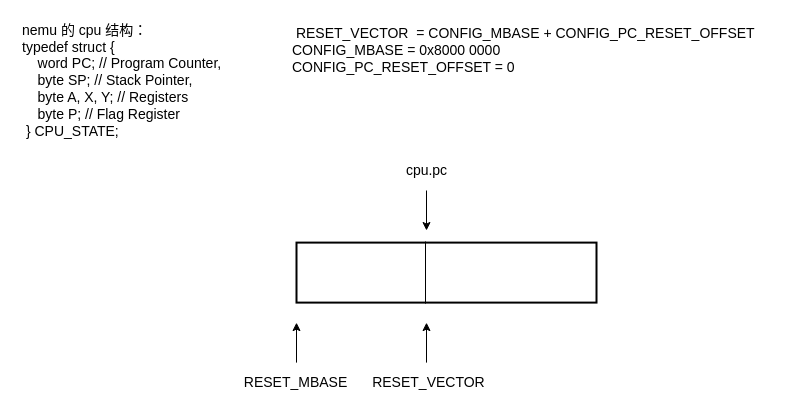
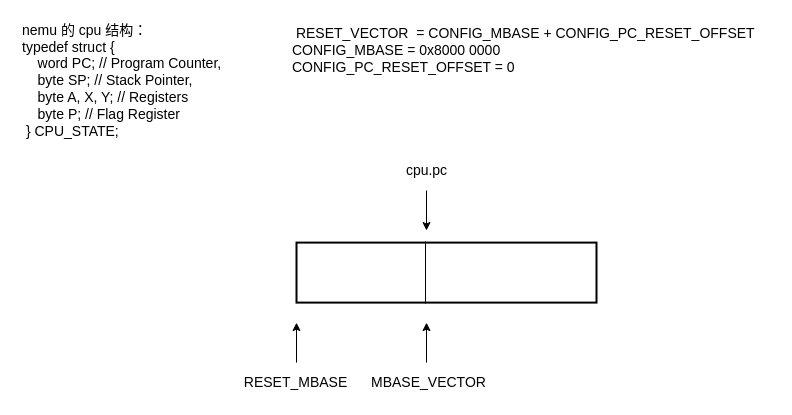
node "RESET_VECTOR": label "RESET_VECTOR" -> "MBASE_VECTOR"
